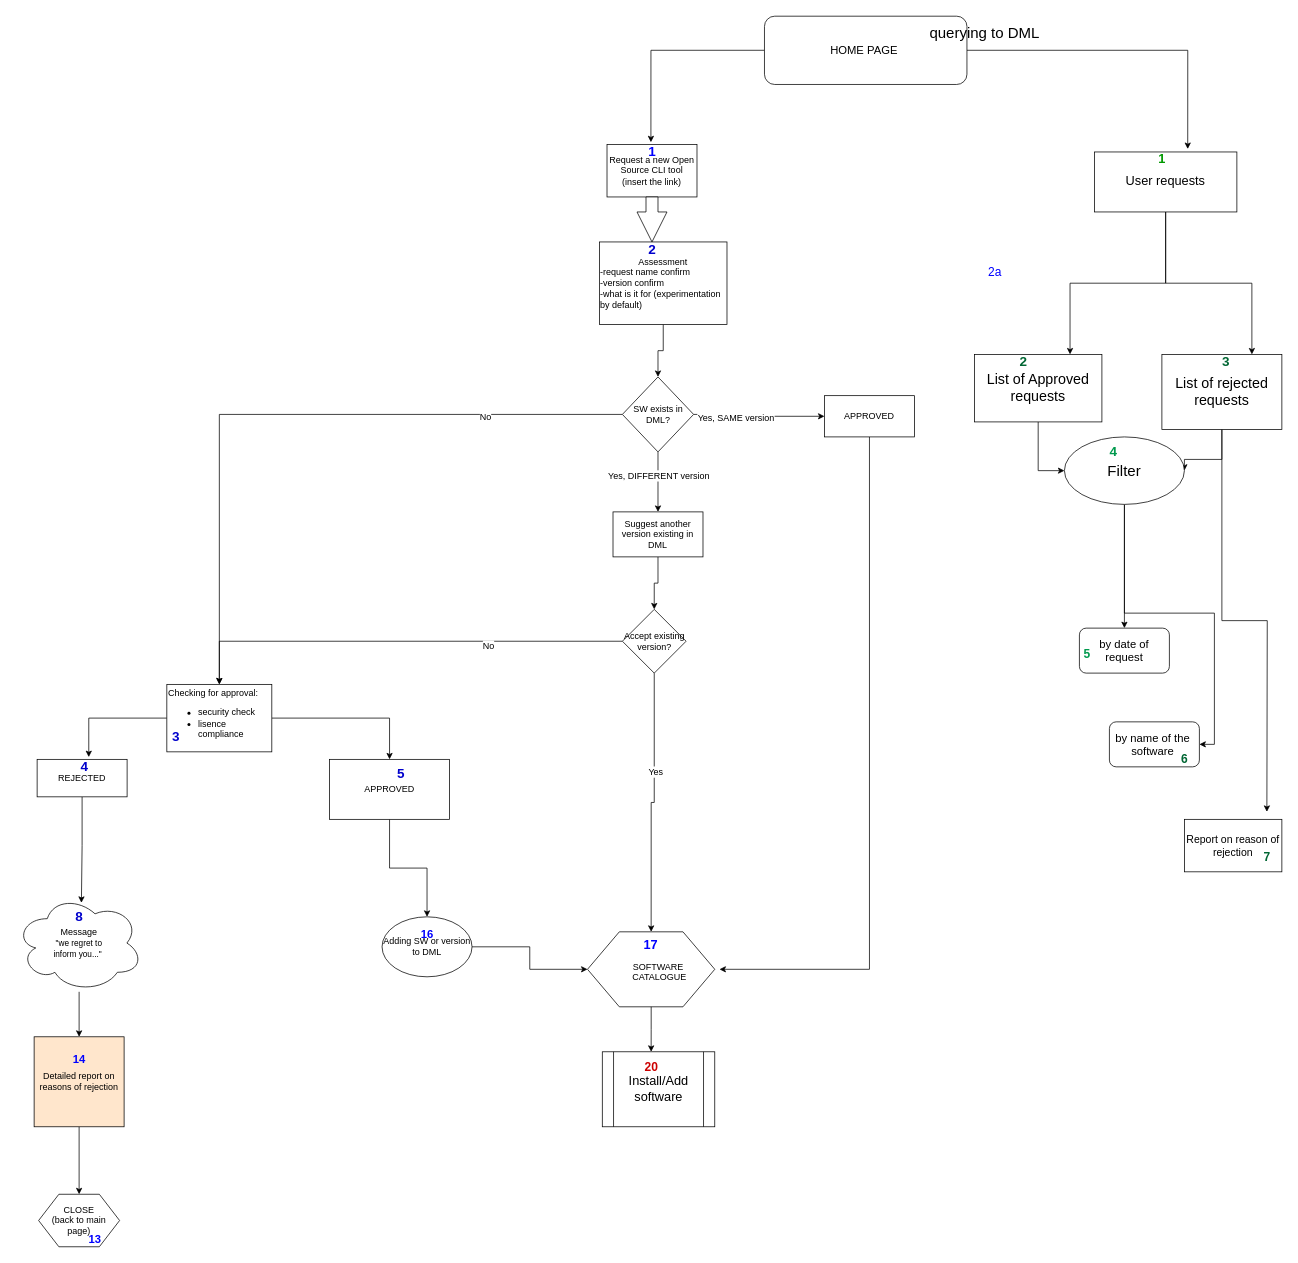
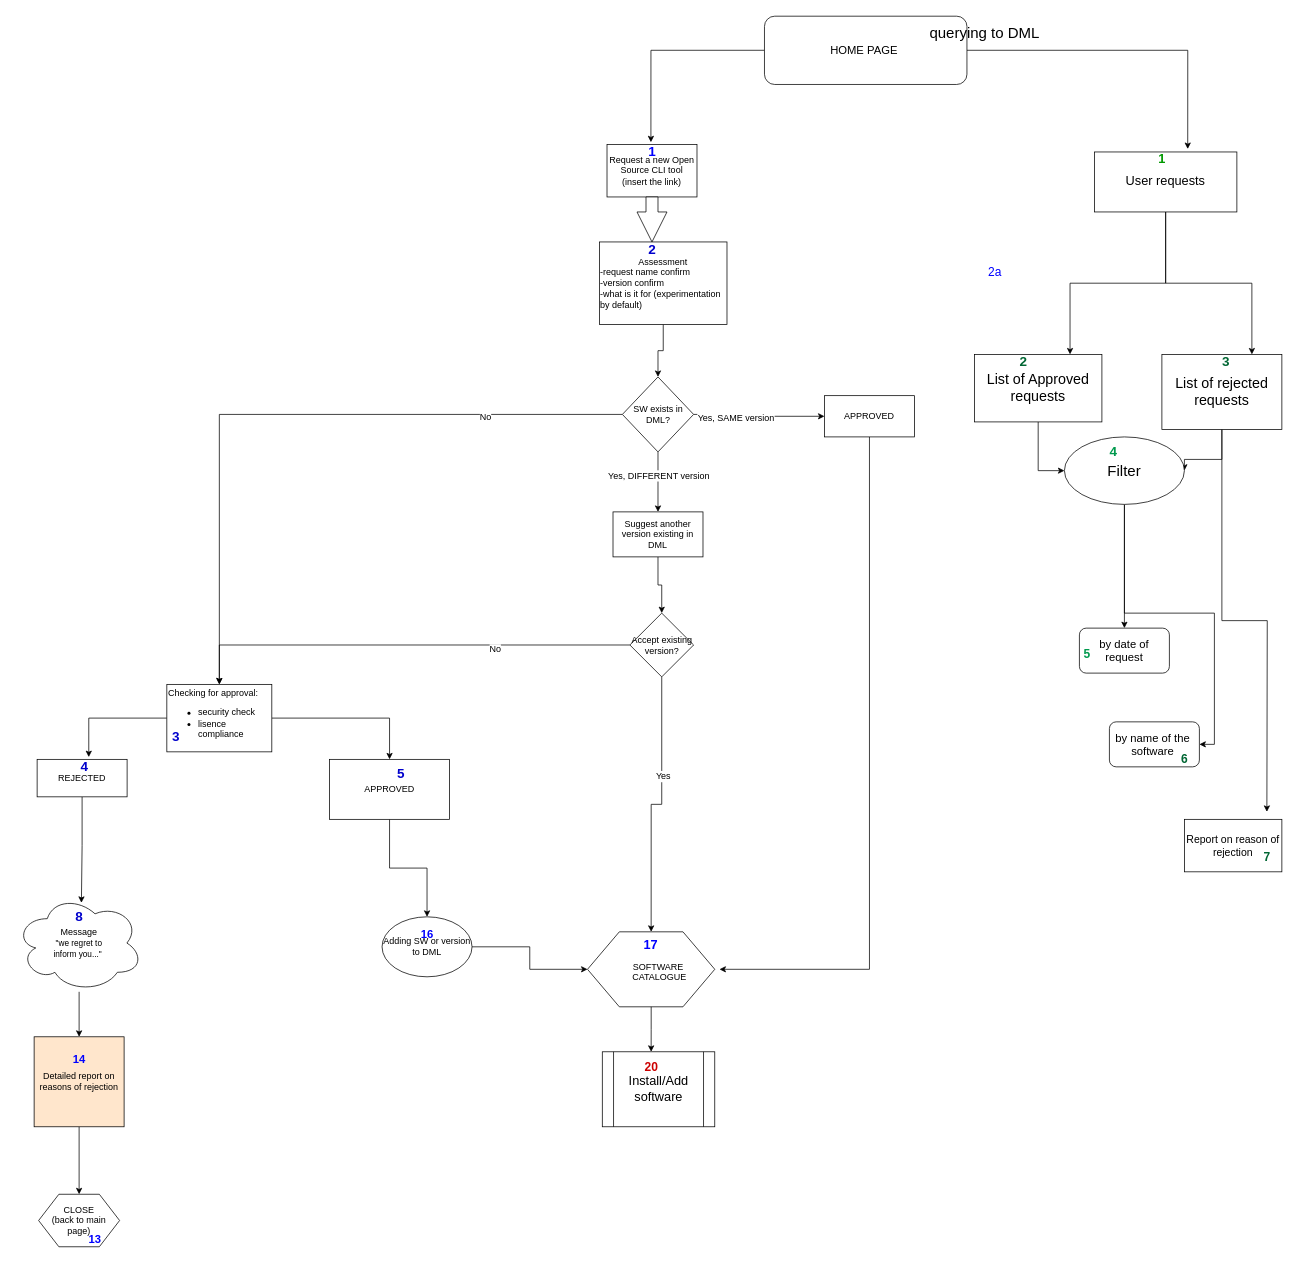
node "Accept existing version?": moved (654, 641) -> (662, 645)
